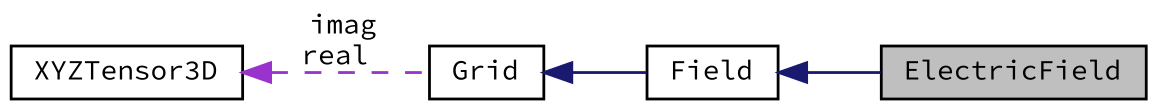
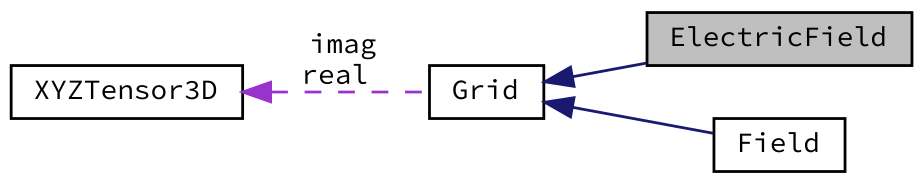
edge "ElectricField" -> "Field": now "ElectricField" -> "Grid"
